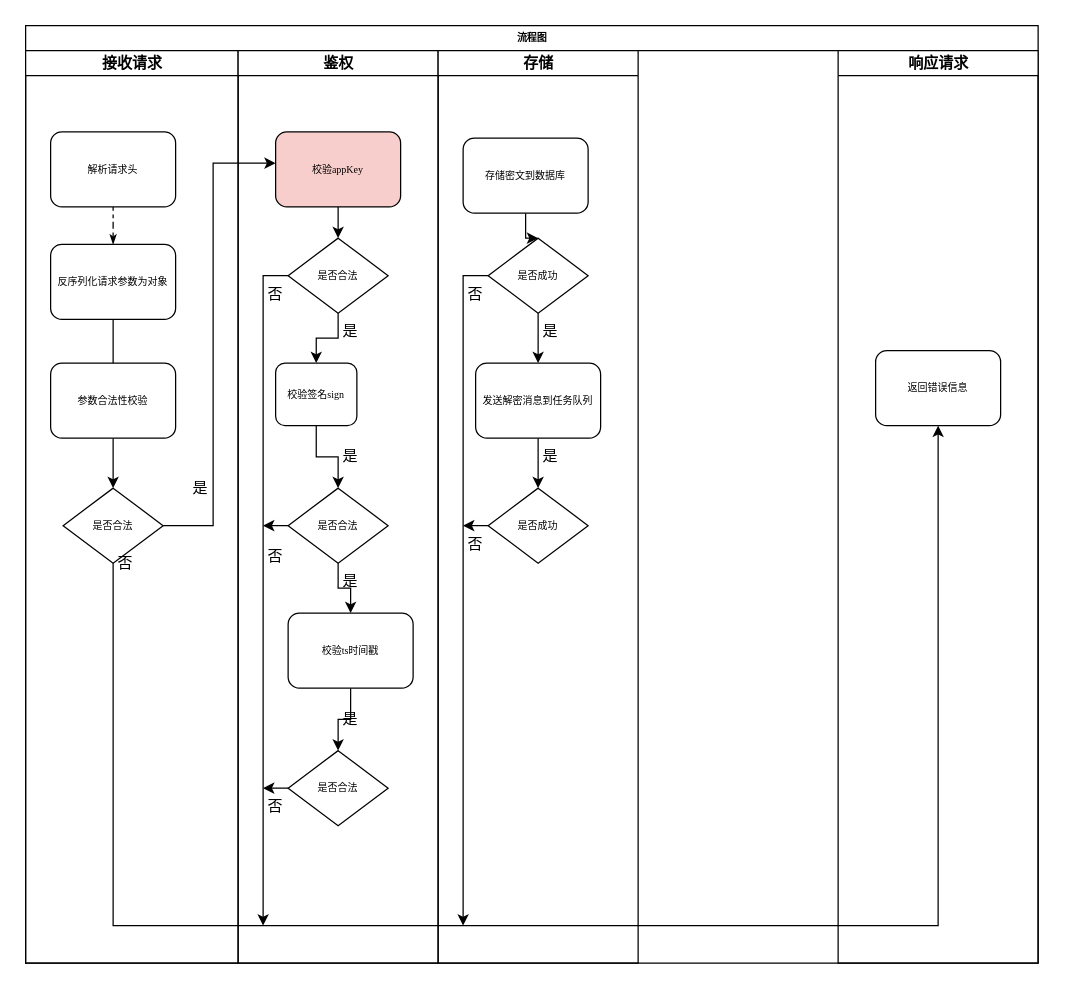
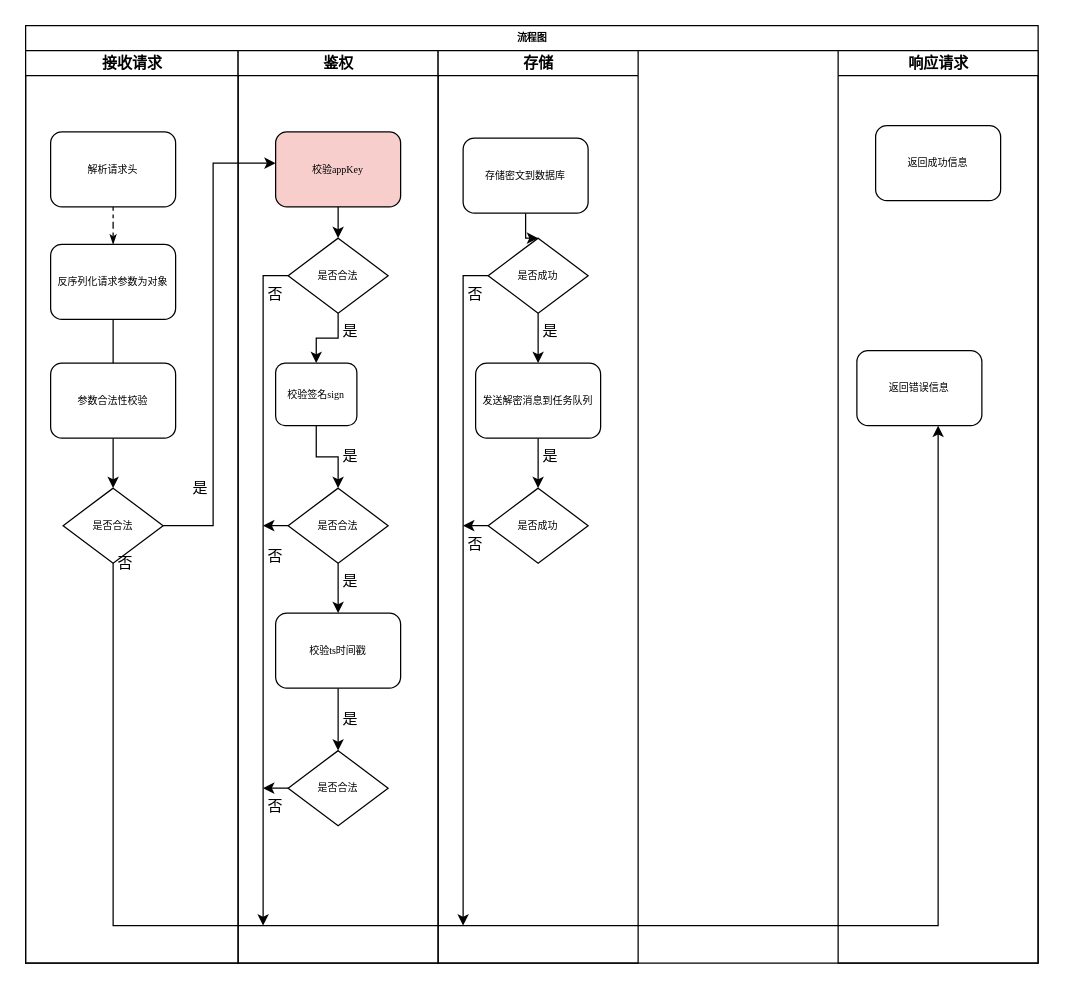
node "返回成功信息": added
node "返回错误信息": moved (938, 388) -> (919, 388)
node "校验ts时间戳": moved (351, 651) -> (338, 651)
